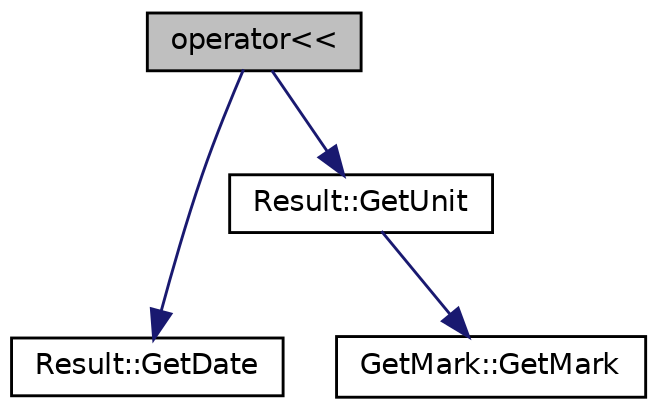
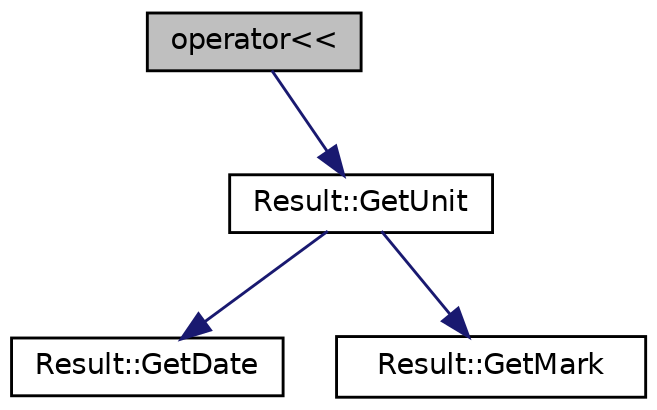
edge "operator<<" -> "Result::GetDate": now "Result::GetUnit" -> "Result::GetDate"
node "GetMark::GetMark": label "GetMark::GetMark" -> "Result::GetMark"
